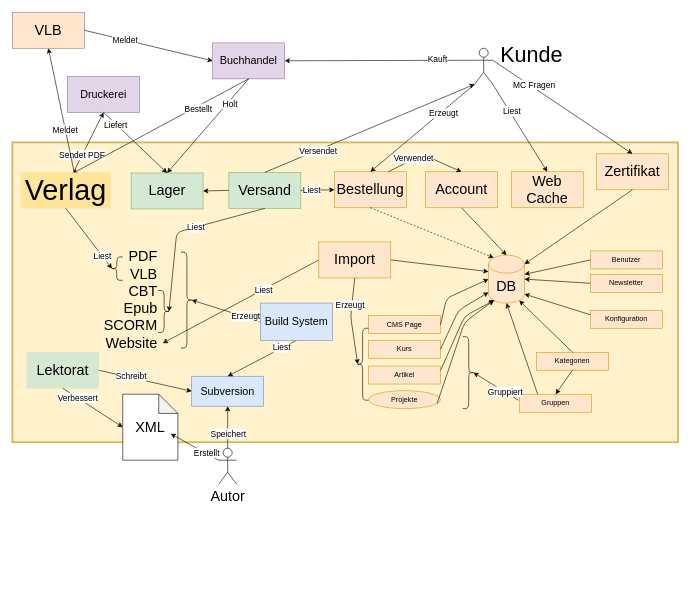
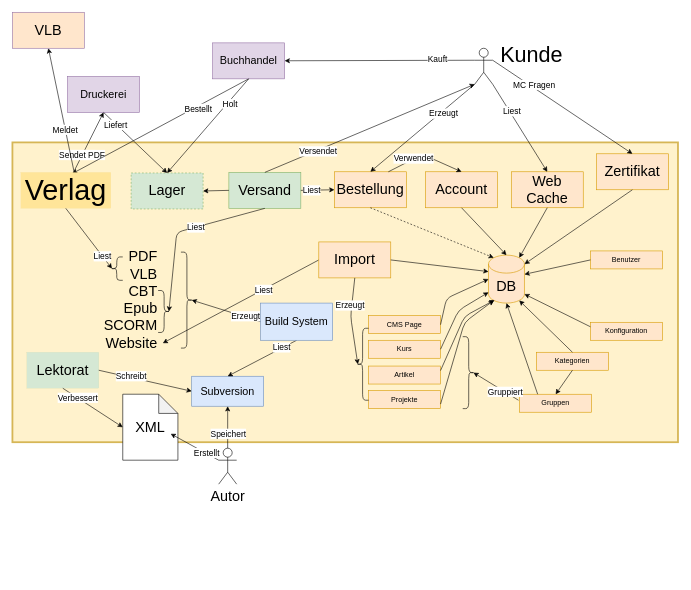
edge "VLB" -> "Buchhandel": removed, label "Meldet"
node "Lager": style solid -> dashed
edge "Web Cache" -> "DB": added
edge "Newsletter" -> "DB": removed
node "Newsletter": removed
node "Konfiguration": moved (627, 320) -> (627, 332)
node "Projekte": shape ellipse -> rectangle
